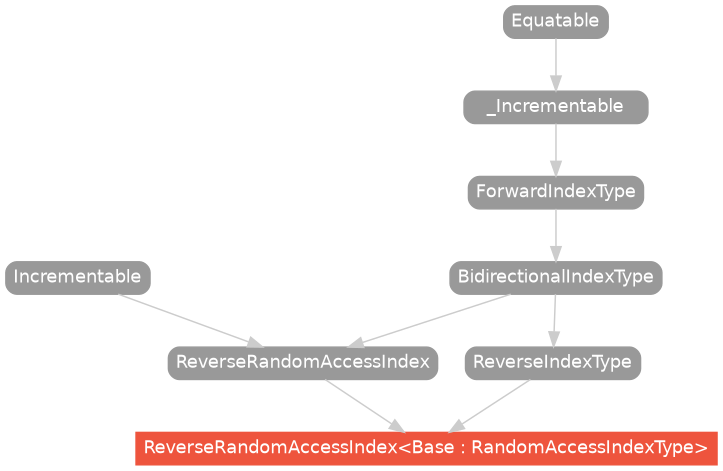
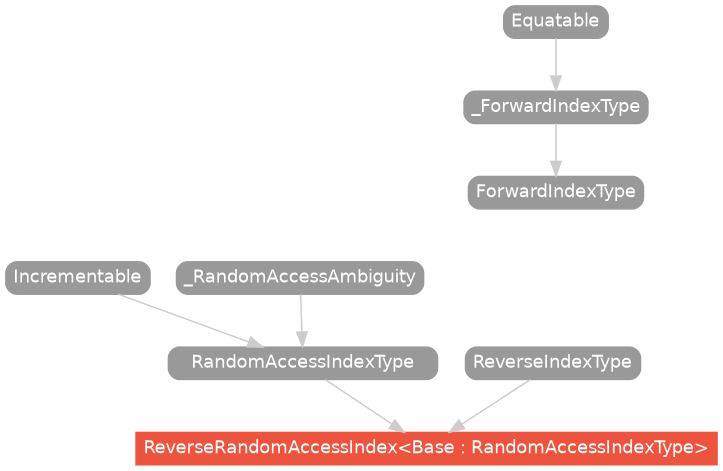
node "_Incrementable": label "_Incrementable" -> "_ForwardIndexType"
node "_RandomAccessAmbiguity": added
node "BidirectionalIndexType": removed
node "ReverseRandomAccessIndex": label "ReverseRandomAccessIndex" -> "RandomAccessIndexType"
